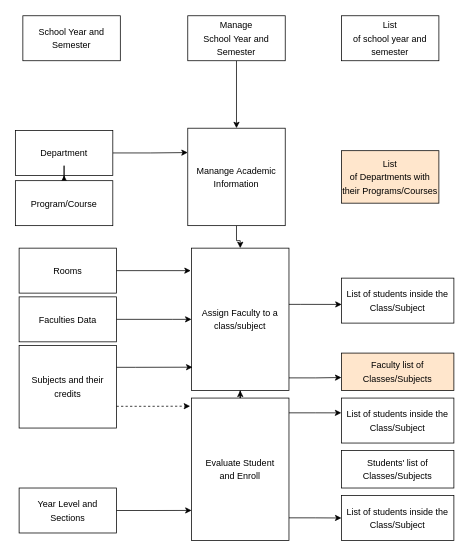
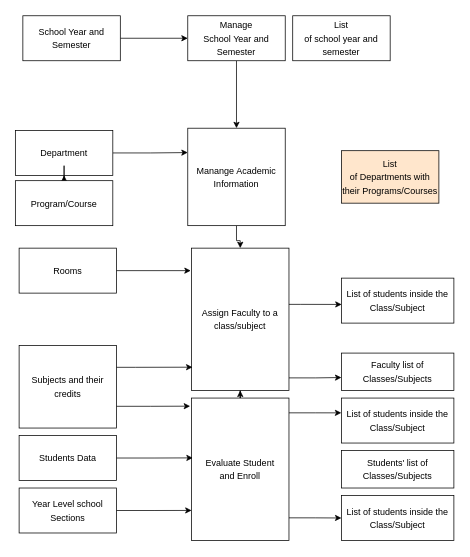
edge "School Year and Semester" -> "Manage School Year and Semester": added
node "List of school year and semester": moved (390, 38) -> (342, 38)
node "Faculties Data": removed
edge "Faculties Data" -> "Assign Faculty to a class/subject": removed
node "Faculty list of Classes/Subjects": fillcolor #ffe6cc -> #ffffff
edge "Subjects and their credits" -> "Evaluate Student and Enroll": style dashed -> solid
node "Students Data": added
edge "Students Data" -> "Evaluate Student and Enroll": added
node "Year Level and Sections": label "Year Level and Sections" -> "Year Level school Sections"
